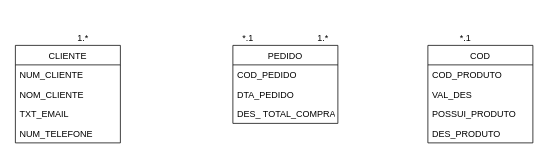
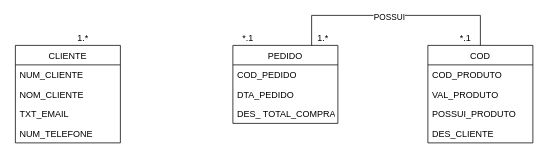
edge "PEDIDO" -- "COD": added, label "POSSUI"
node "VAL_DES": label "VAL_DES" -> "VAL_PRODUTO"
node "DES_PRODUTO": label "DES_PRODUTO" -> "DES_CLIENTE"
